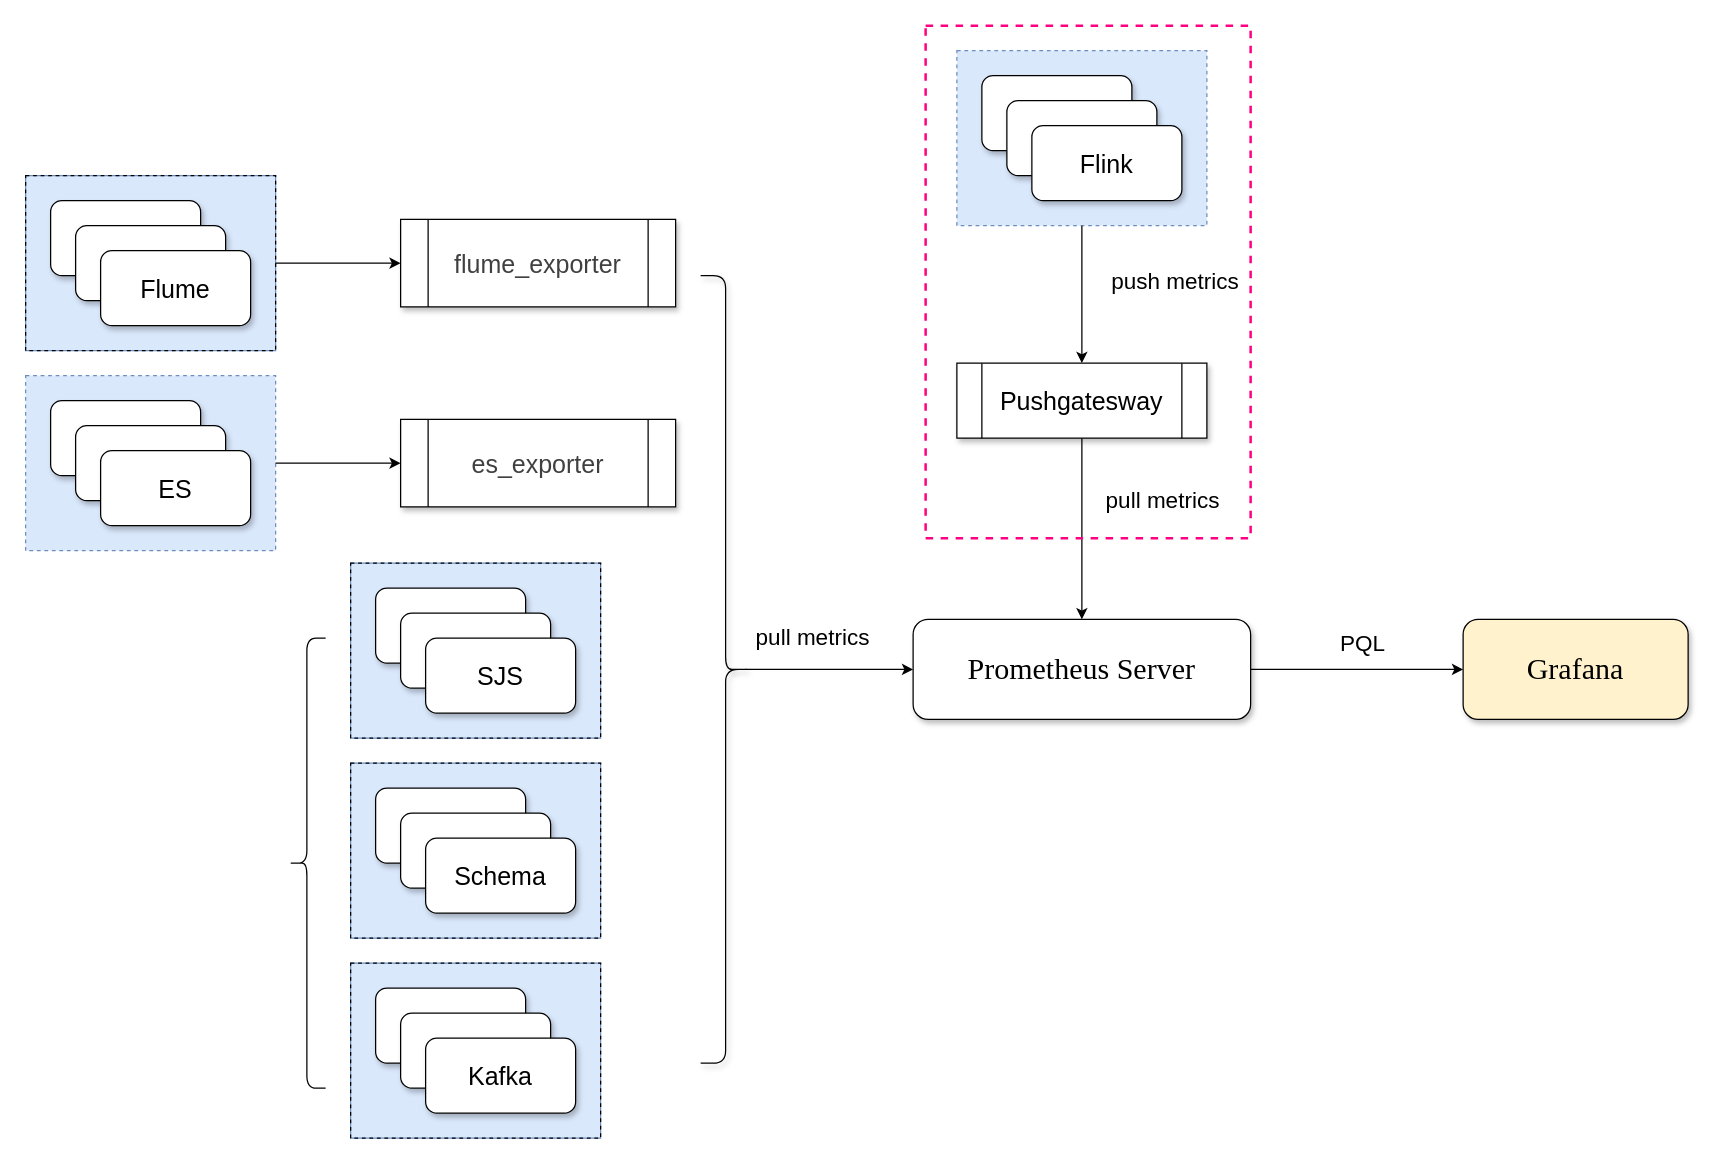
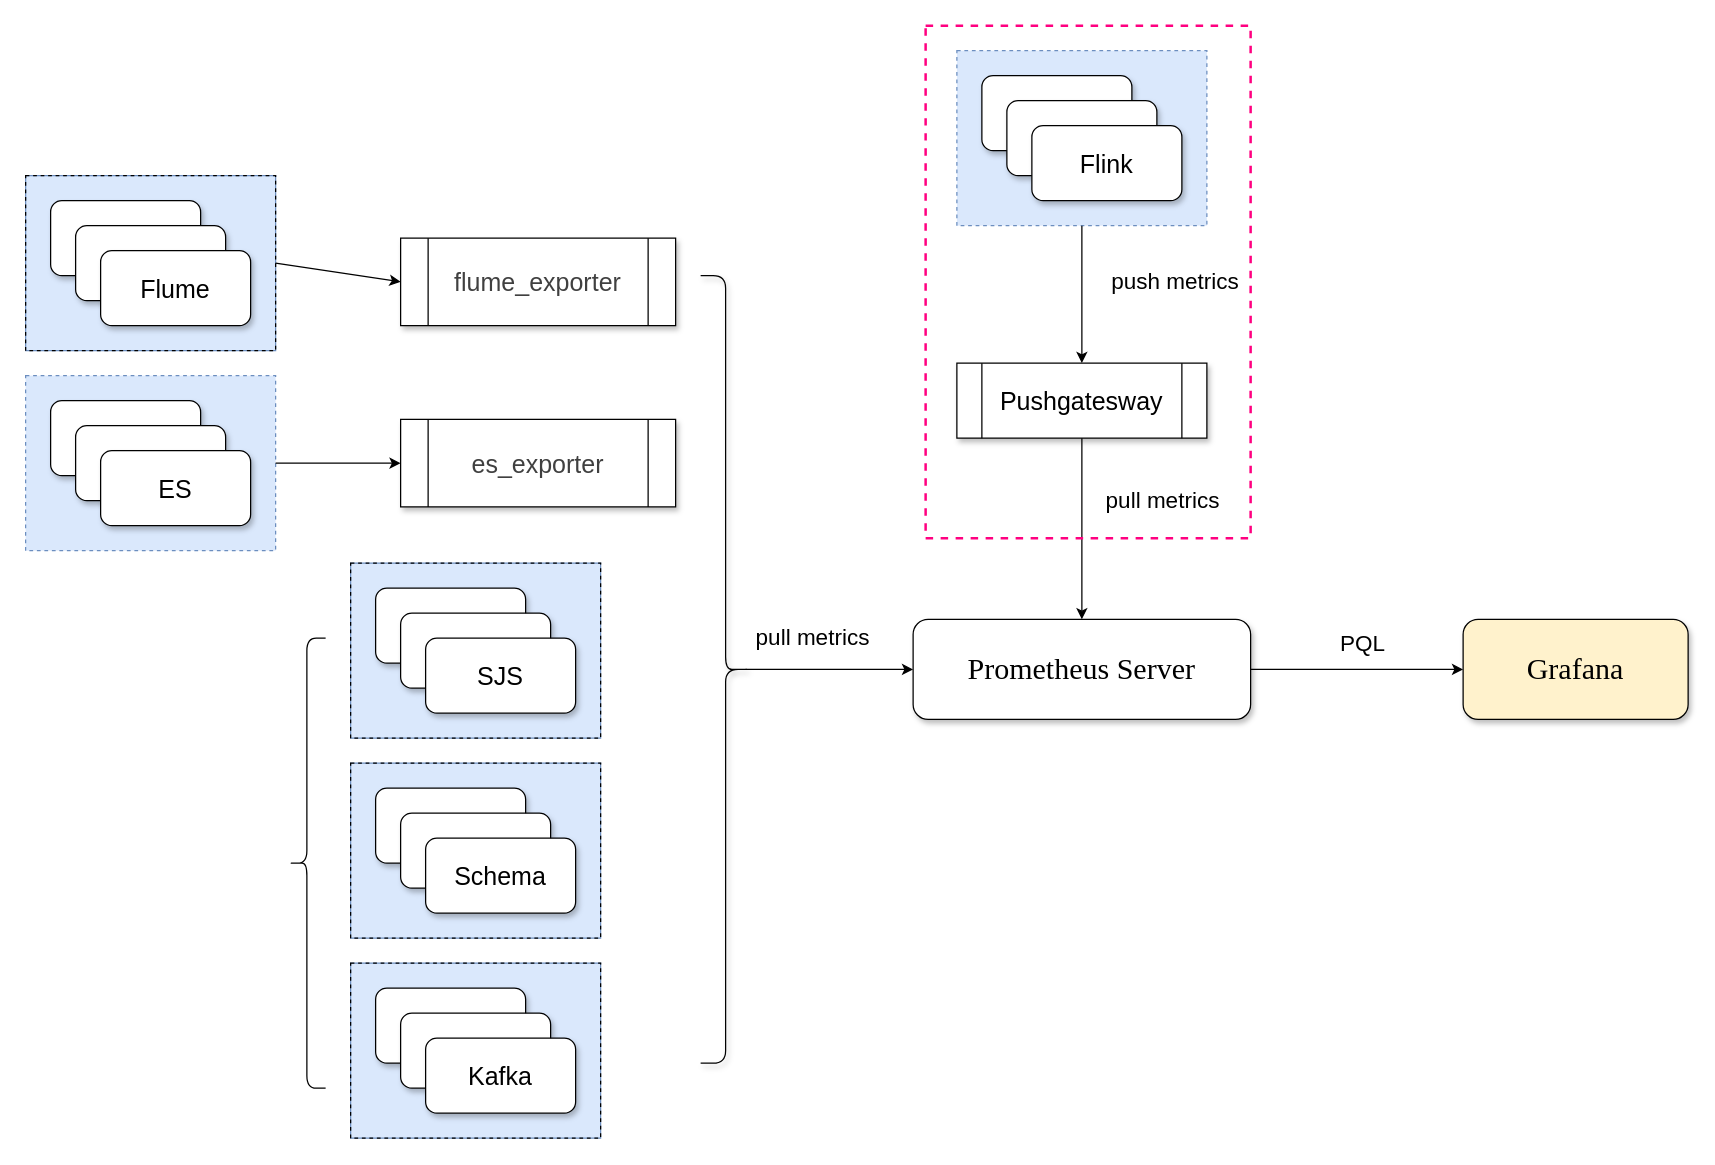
node "flume_exporter": moved (538, 263) -> (538, 282)
